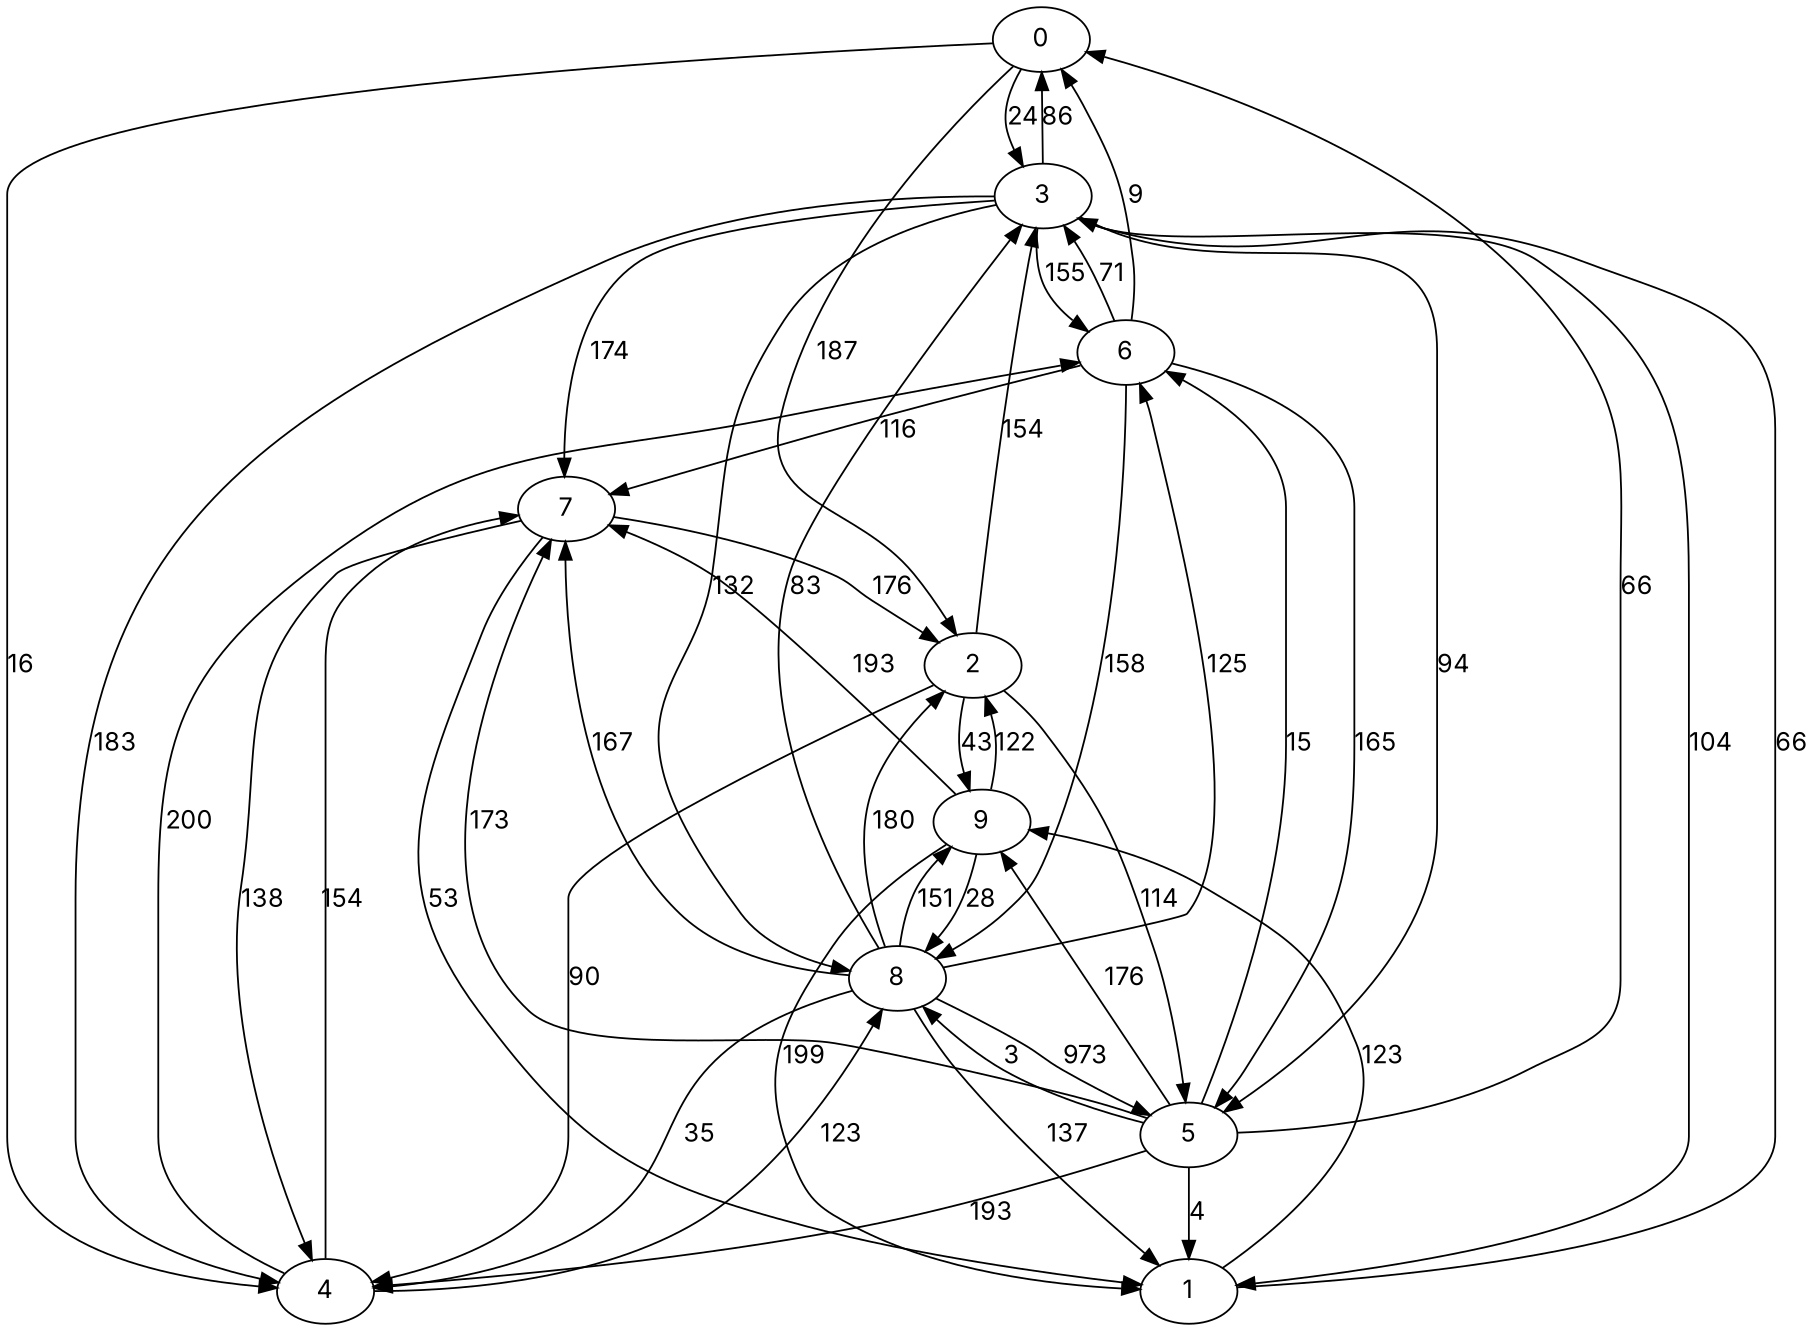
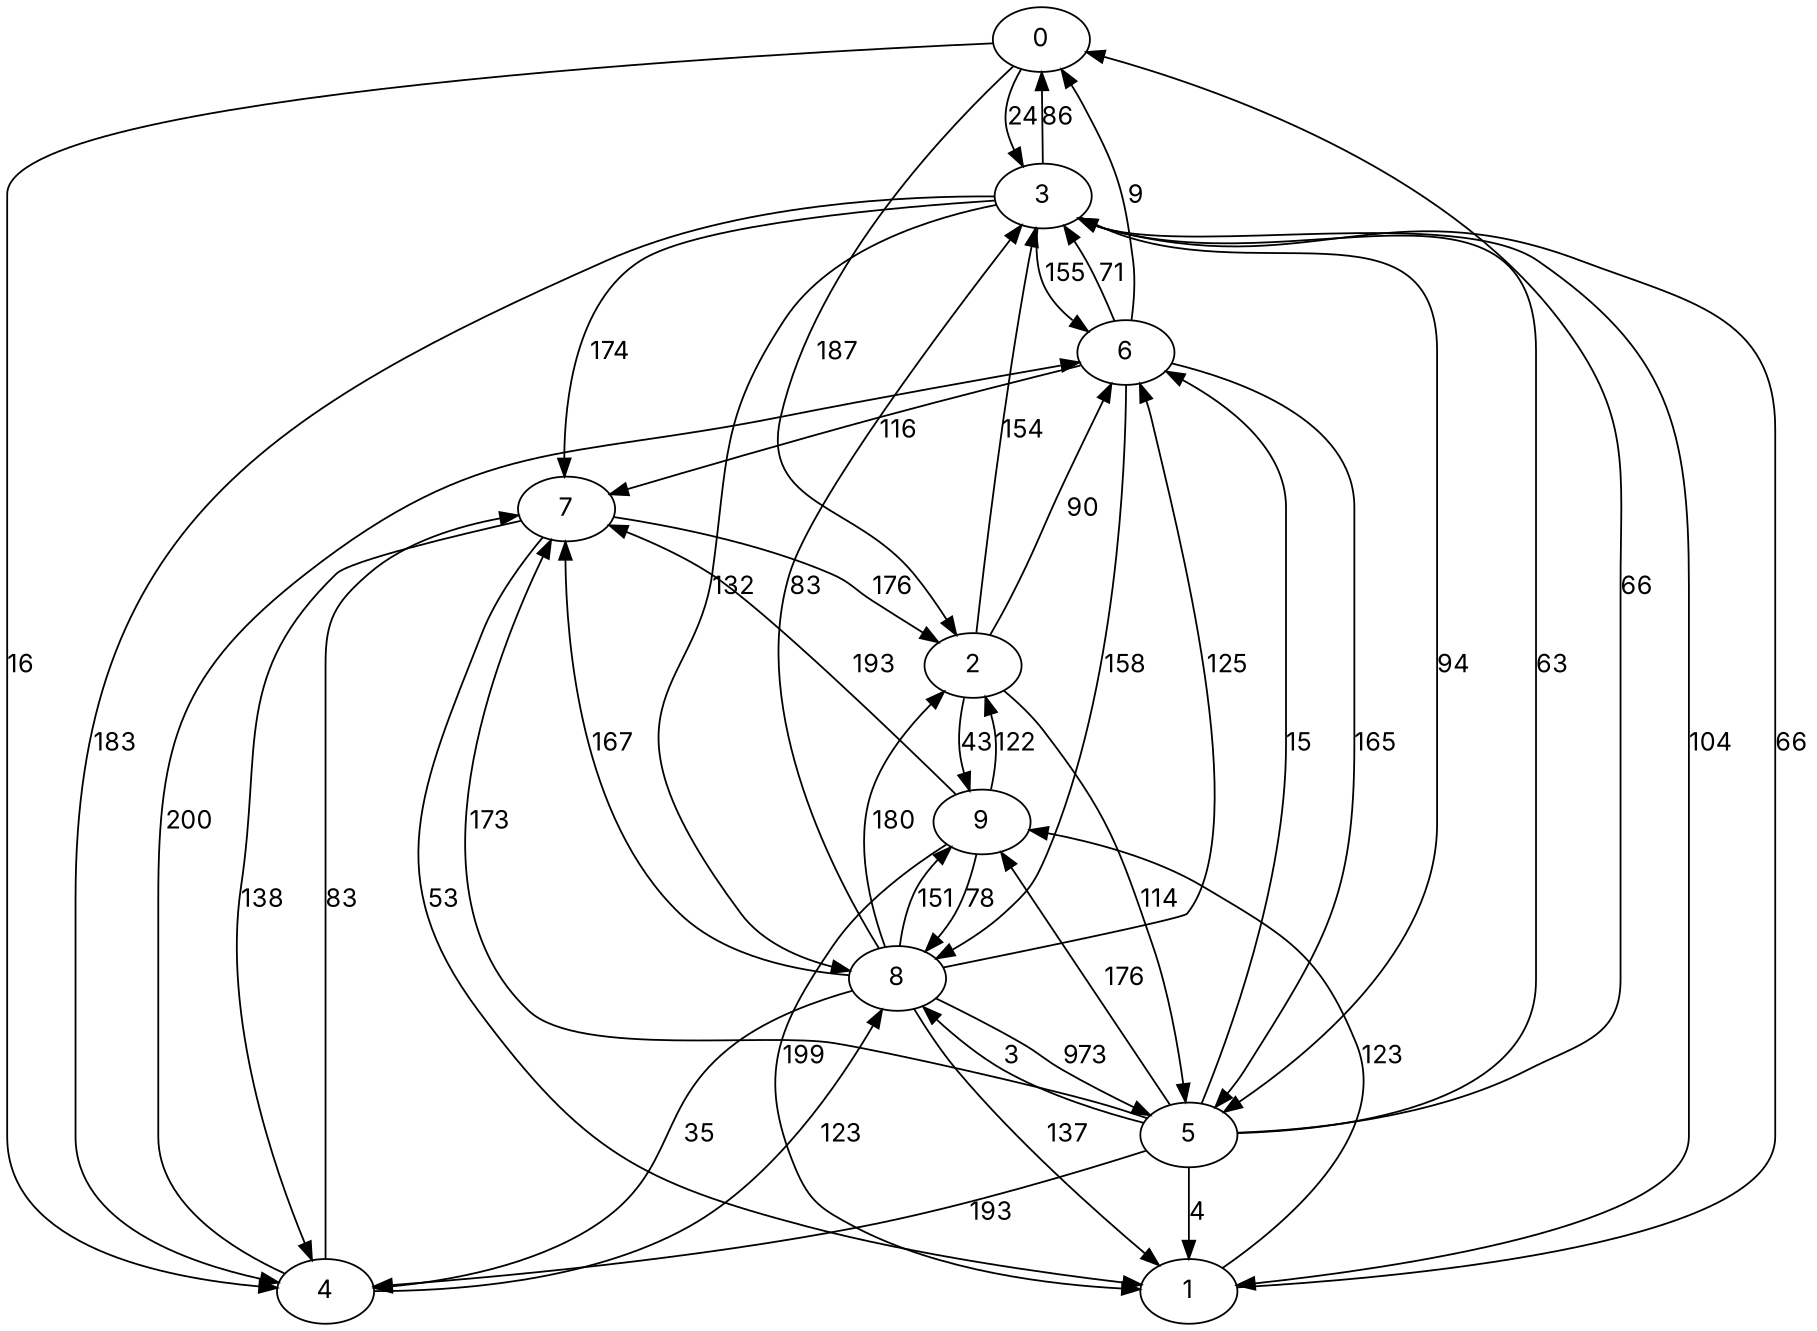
edge "5" -> "3": added, label "63"
edge "4" -> "7": label "154" -> "83"
edge "9" -> "8": label "28" -> "78"
edge "2" -> "4": now "2" -> "6"
